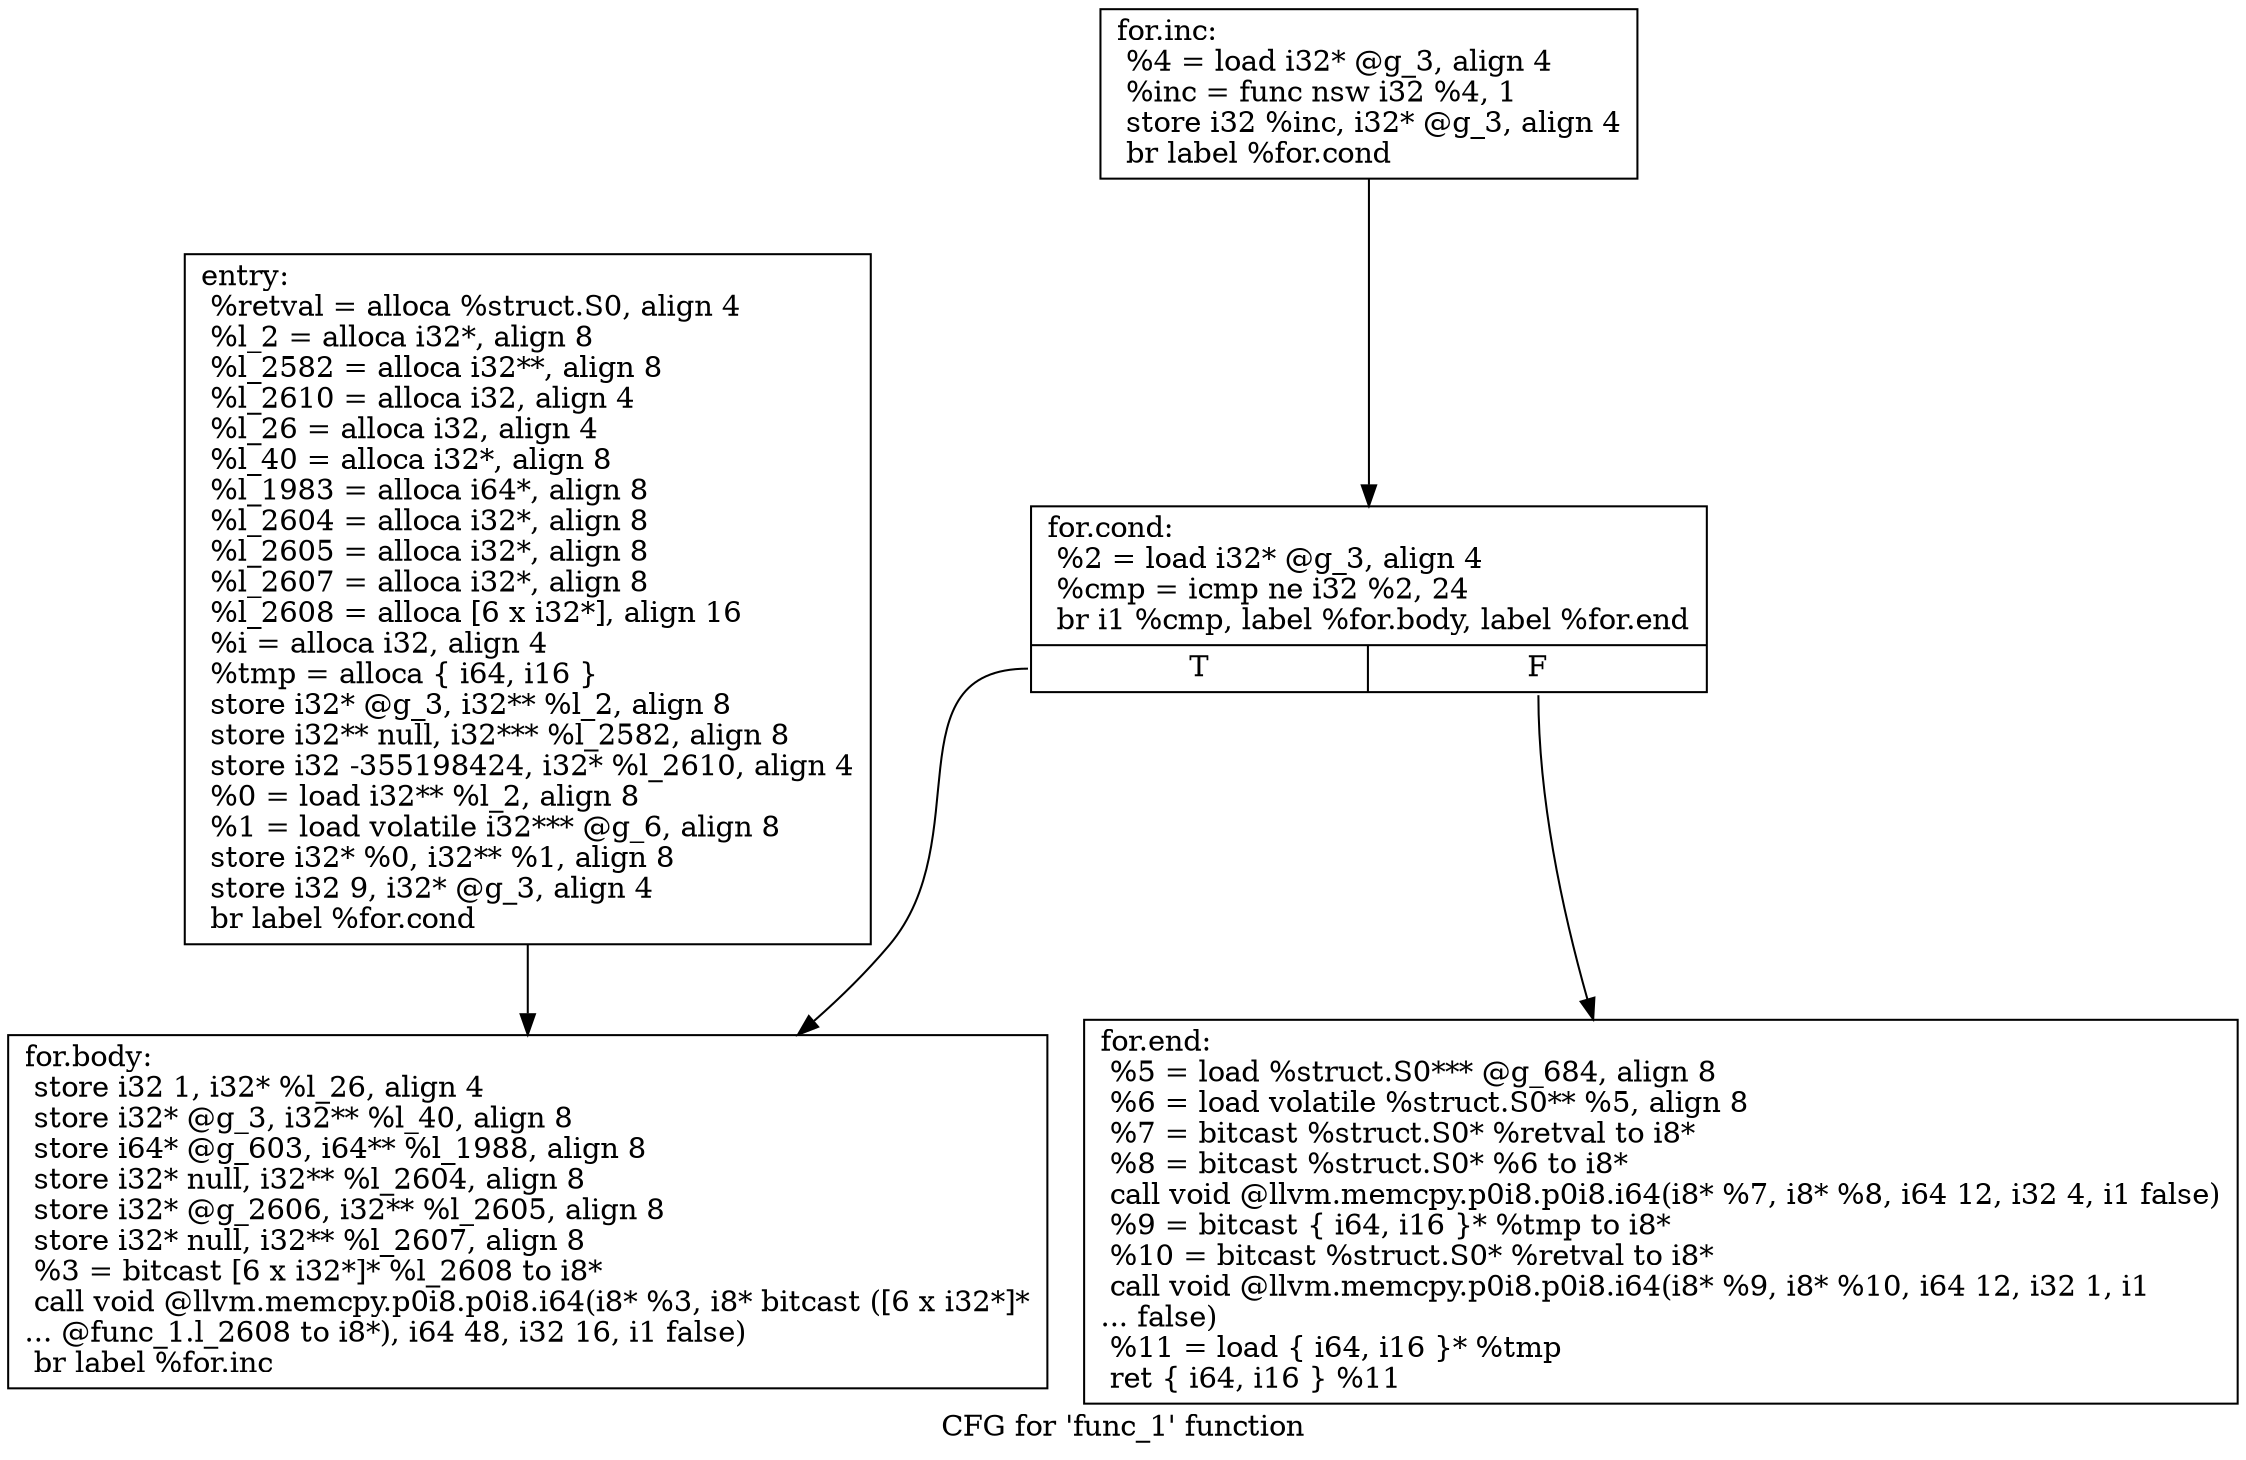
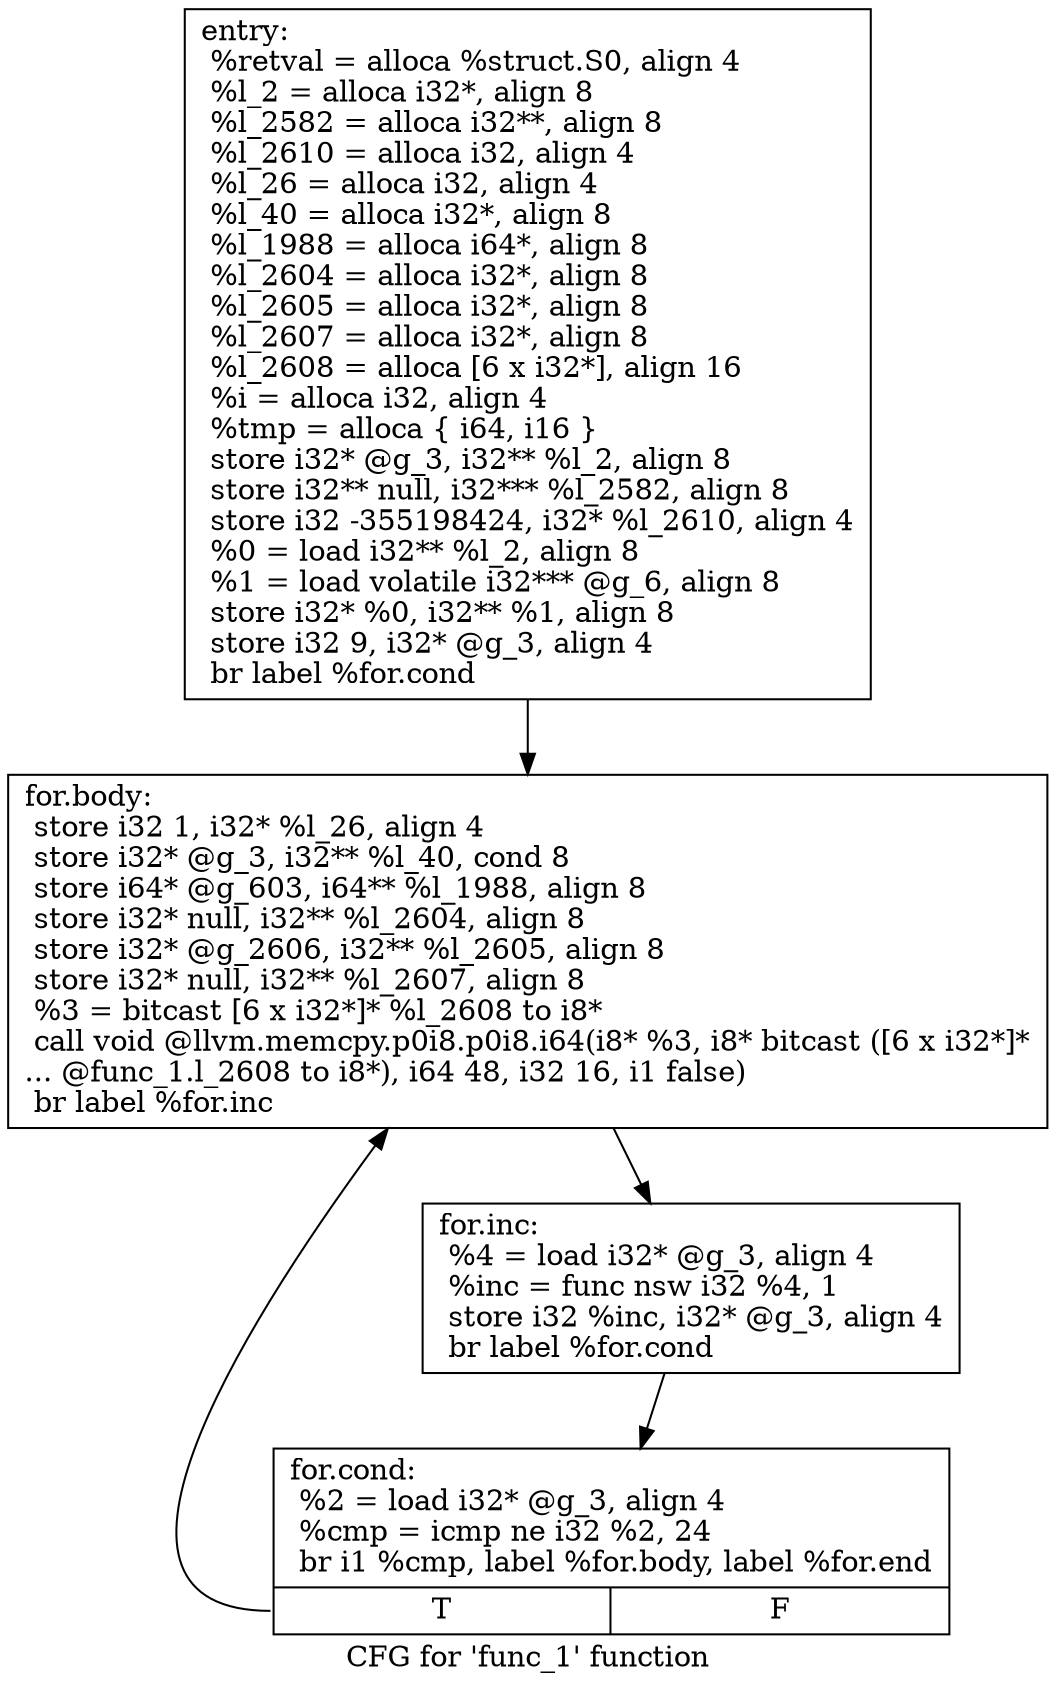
node "entry:": text "%l_1983 = alloca i64*, align 8" -> "%l_1988 = alloca i64*, align 8"
node "for.body:": text "store i32* @g_3, i32** %l_40, align 8" -> "store i32* @g_3, i32** %l_40, cond 8"
edge "for.body:" -> "for.inc:": added
node "for.end:": removed
